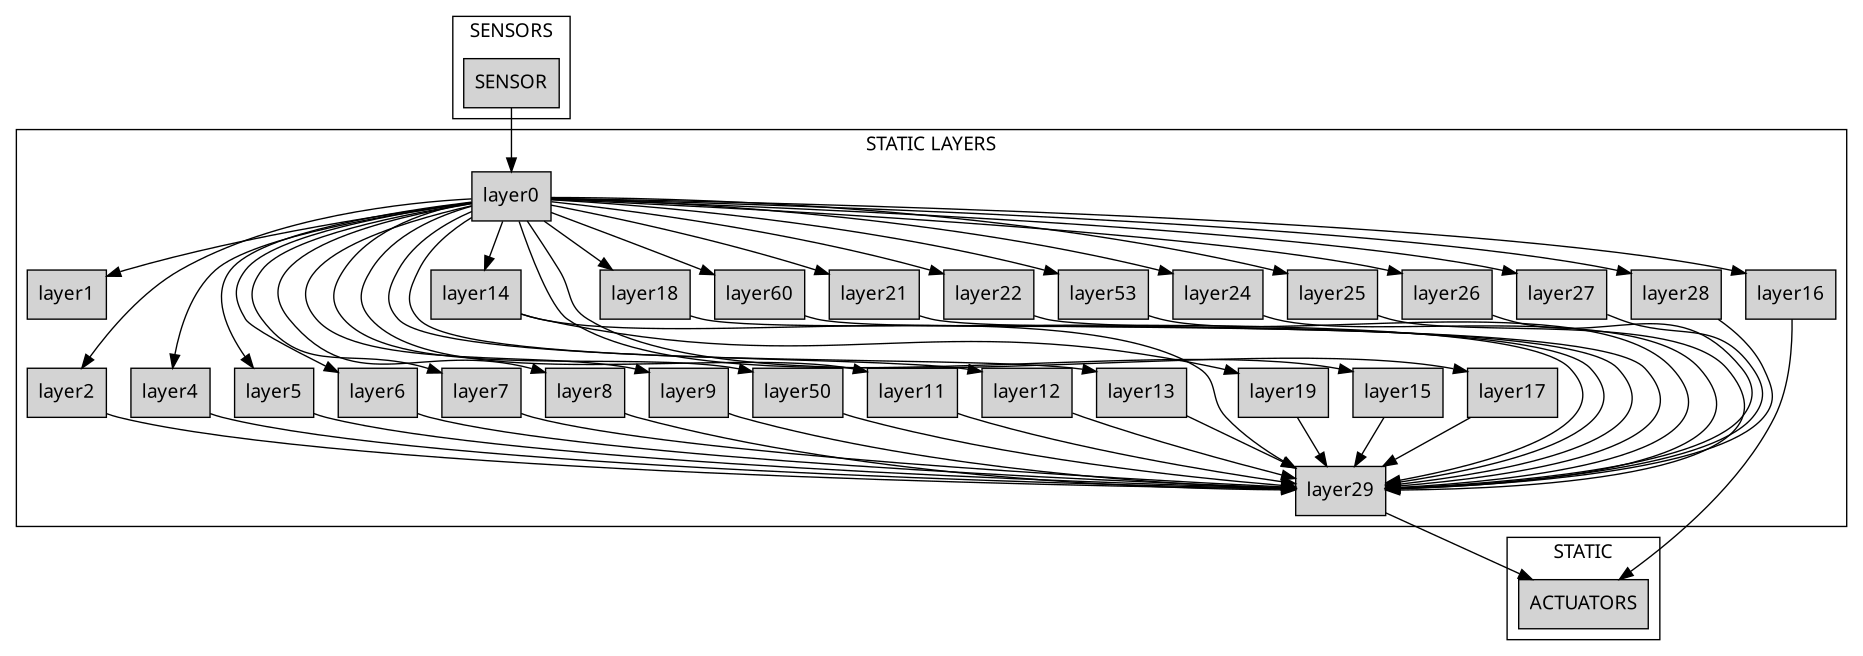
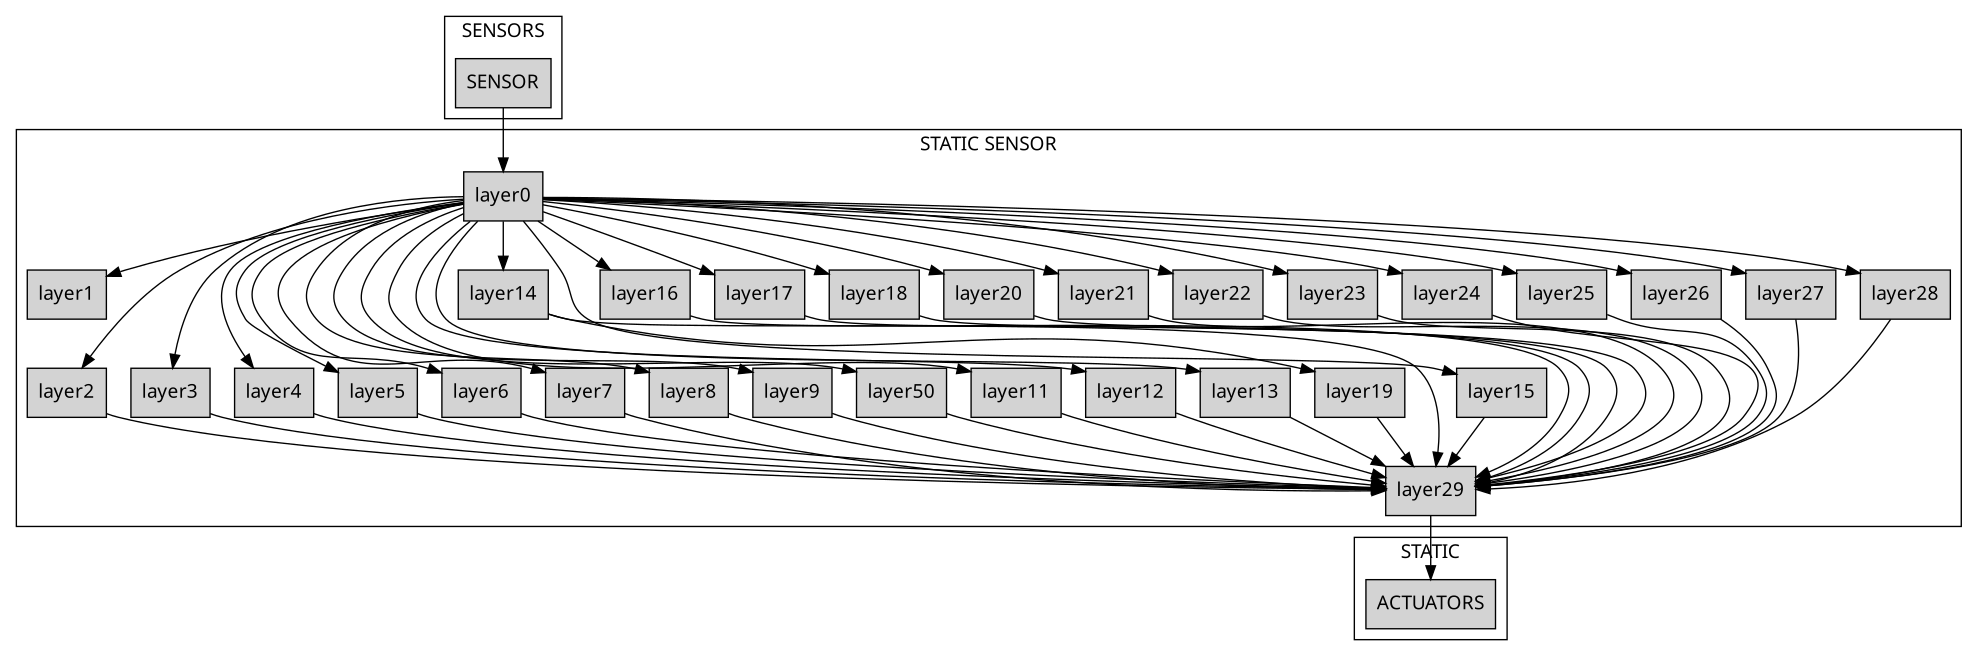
cluster "STATIC LAYERS": label "STATIC LAYERS" -> "STATIC SENSOR"
node "layer60": label "layer60" -> "layer20"
node "layer53": label "layer53" -> "layer23"
node "layer3": added
edge "layer16" -> "ACTUATORS": now "layer16" -> "layer29"
